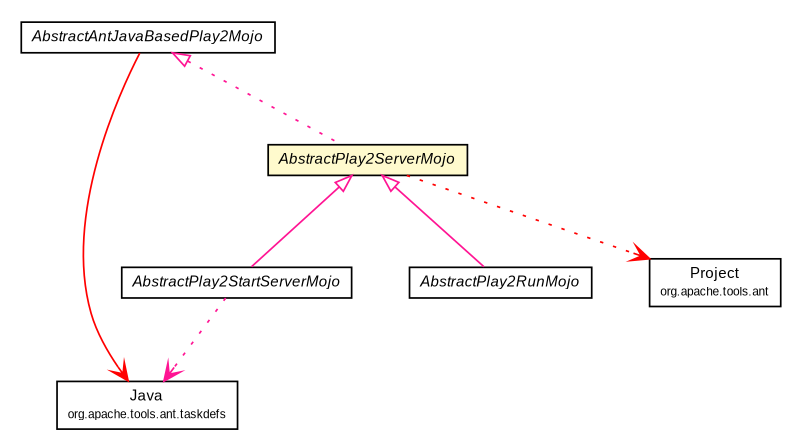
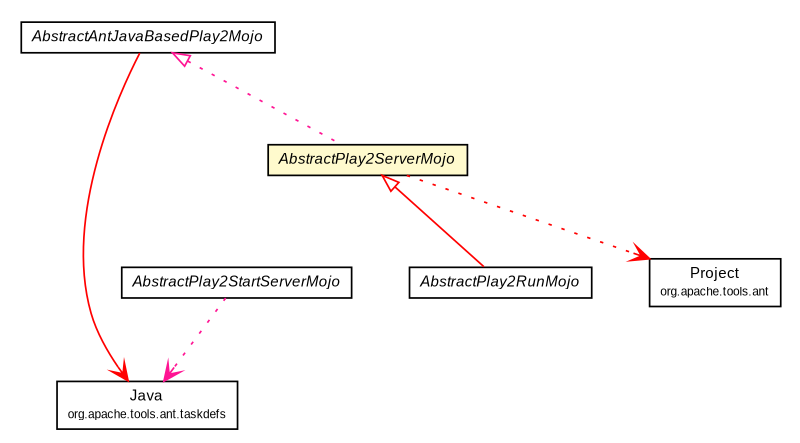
edge "AbstractPlay2StartServerMojo" -> "AbstractPlay2ServerMojo": removed
edge "AbstractPlay2RunMojo" -> "AbstractPlay2ServerMojo": color deeppink -> red
